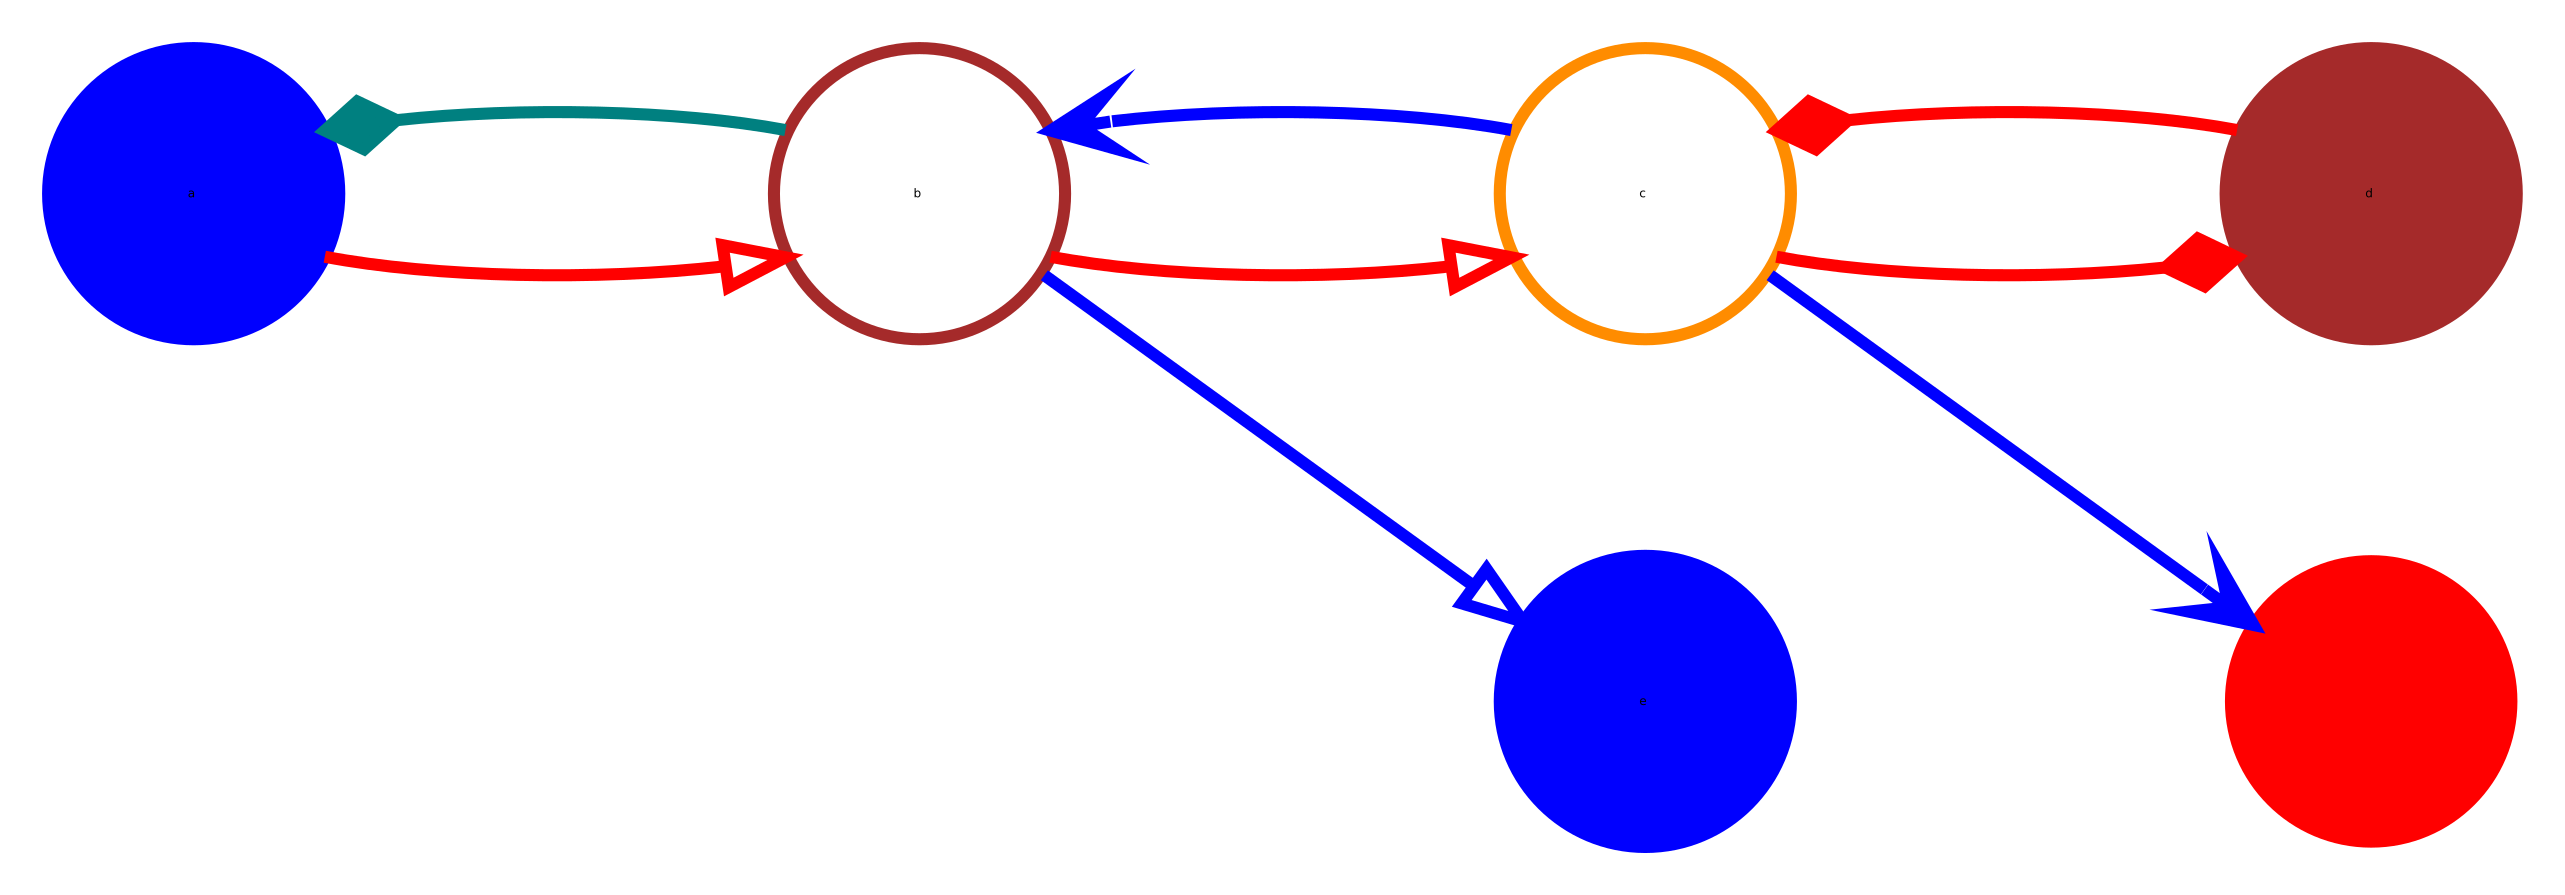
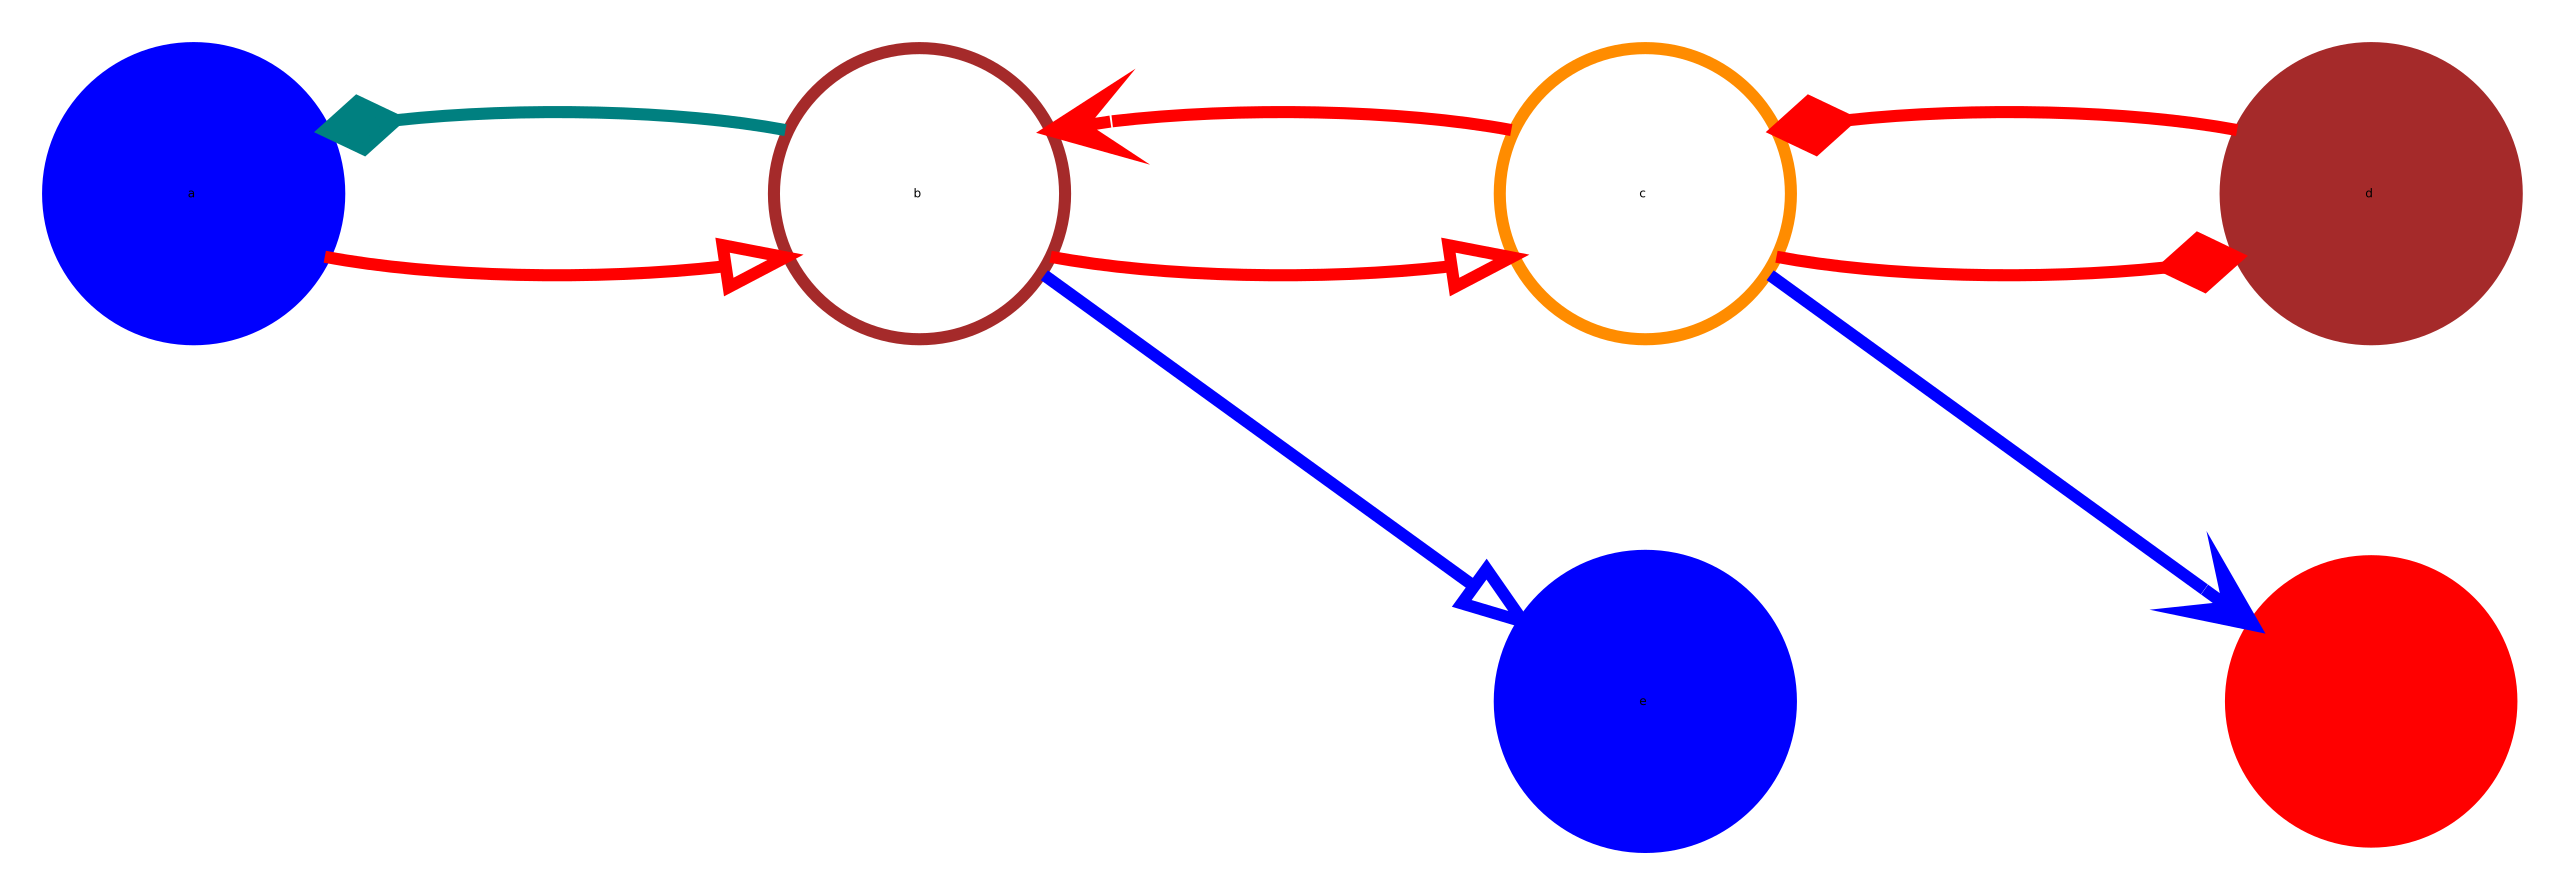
edge "c" -> "b": color blue -> red
